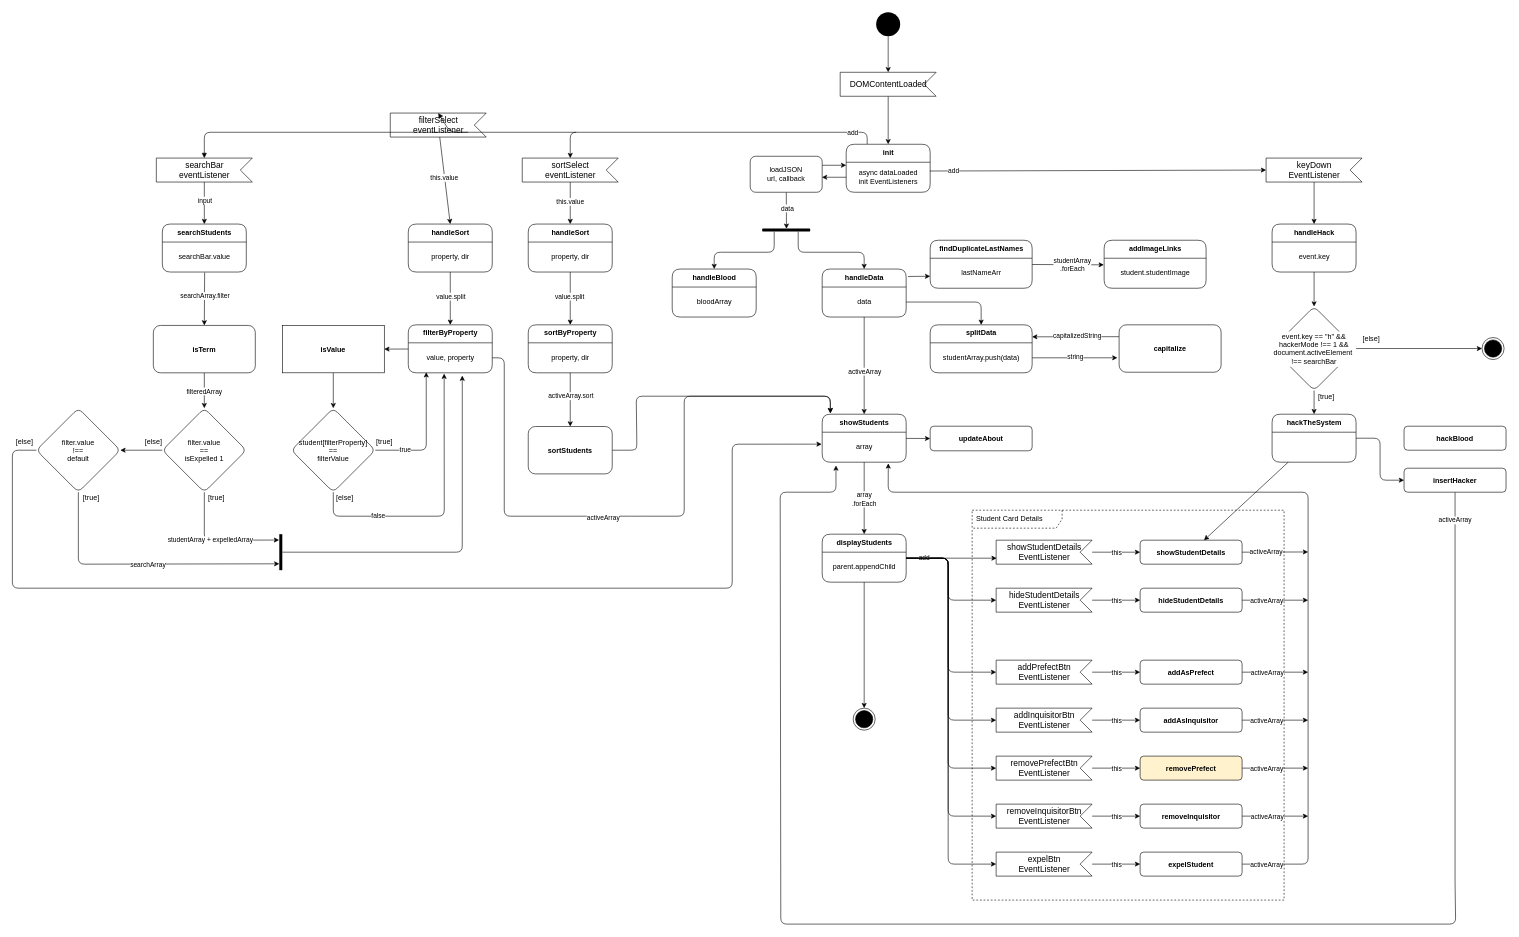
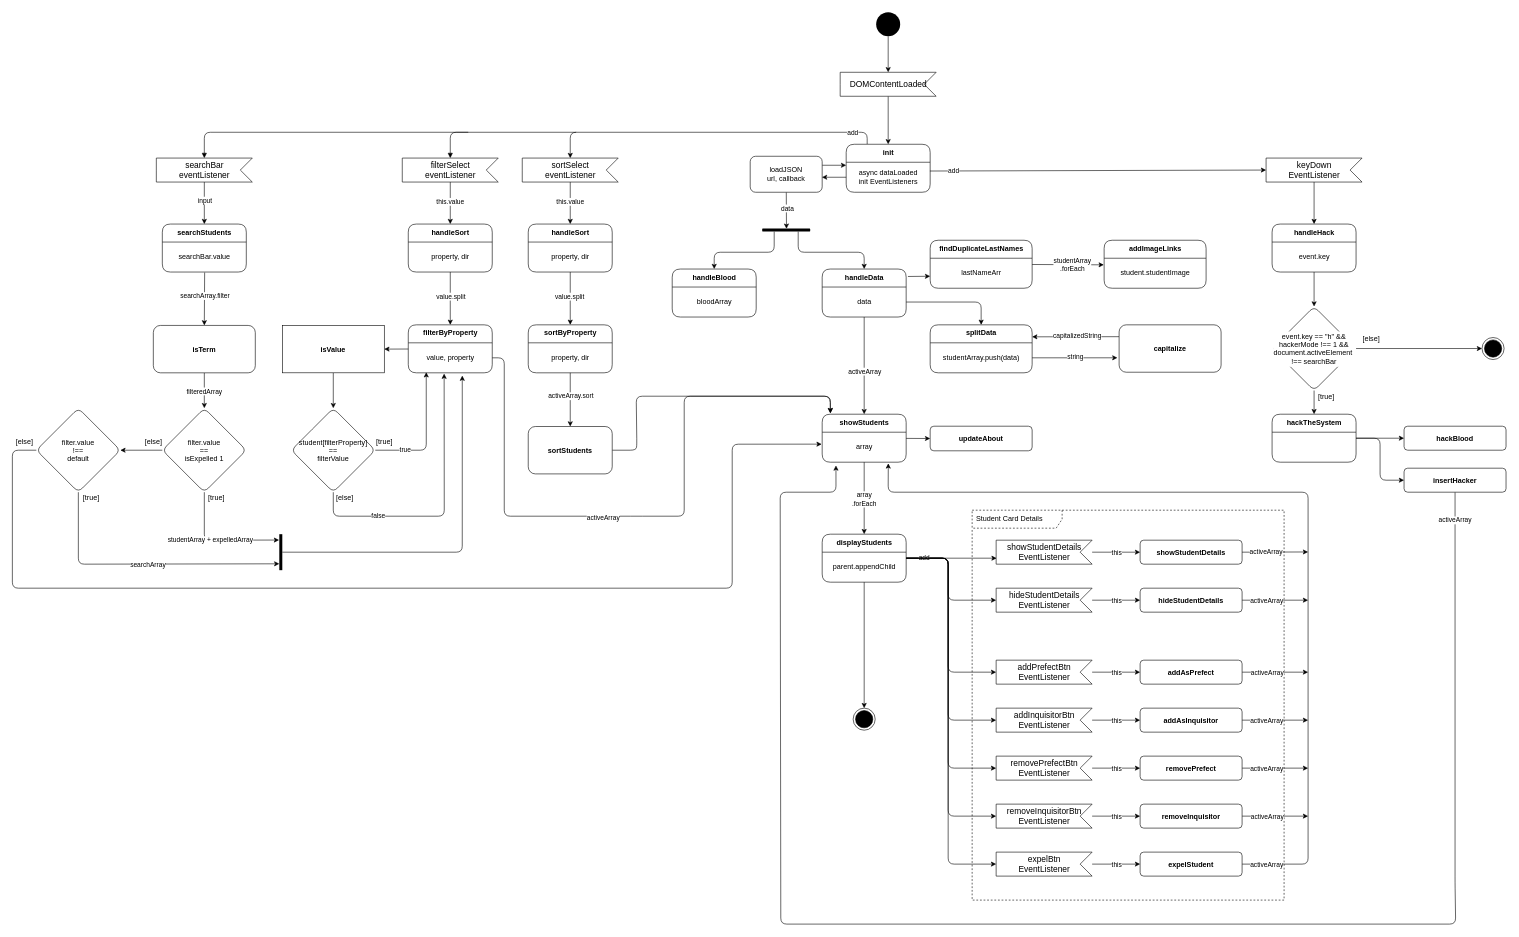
node "filterSelect eventListener": moved (438, 125) -> (450, 170)
edge "hackTheSystem" -> "showStudentDetails": now "hackTheSystem" -> "hackBlood"
node "removePrefect": fillcolor #fff2cc -> #ffffff
